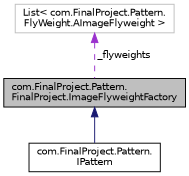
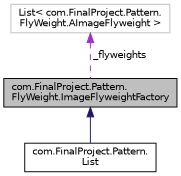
node "com.FinalProject.Pattern. FinalProject.ImageFlyweightFactory": label "com.FinalProject.Pattern. FinalProject.ImageFlyweightFactory" -> "com.FinalProject.Pattern. FlyWeight.ImageFlyweightFactory"
node "com.FinalProject.Pattern. IPattern": label "com.FinalProject.Pattern. IPattern" -> "com.FinalProject.Pattern. List"
